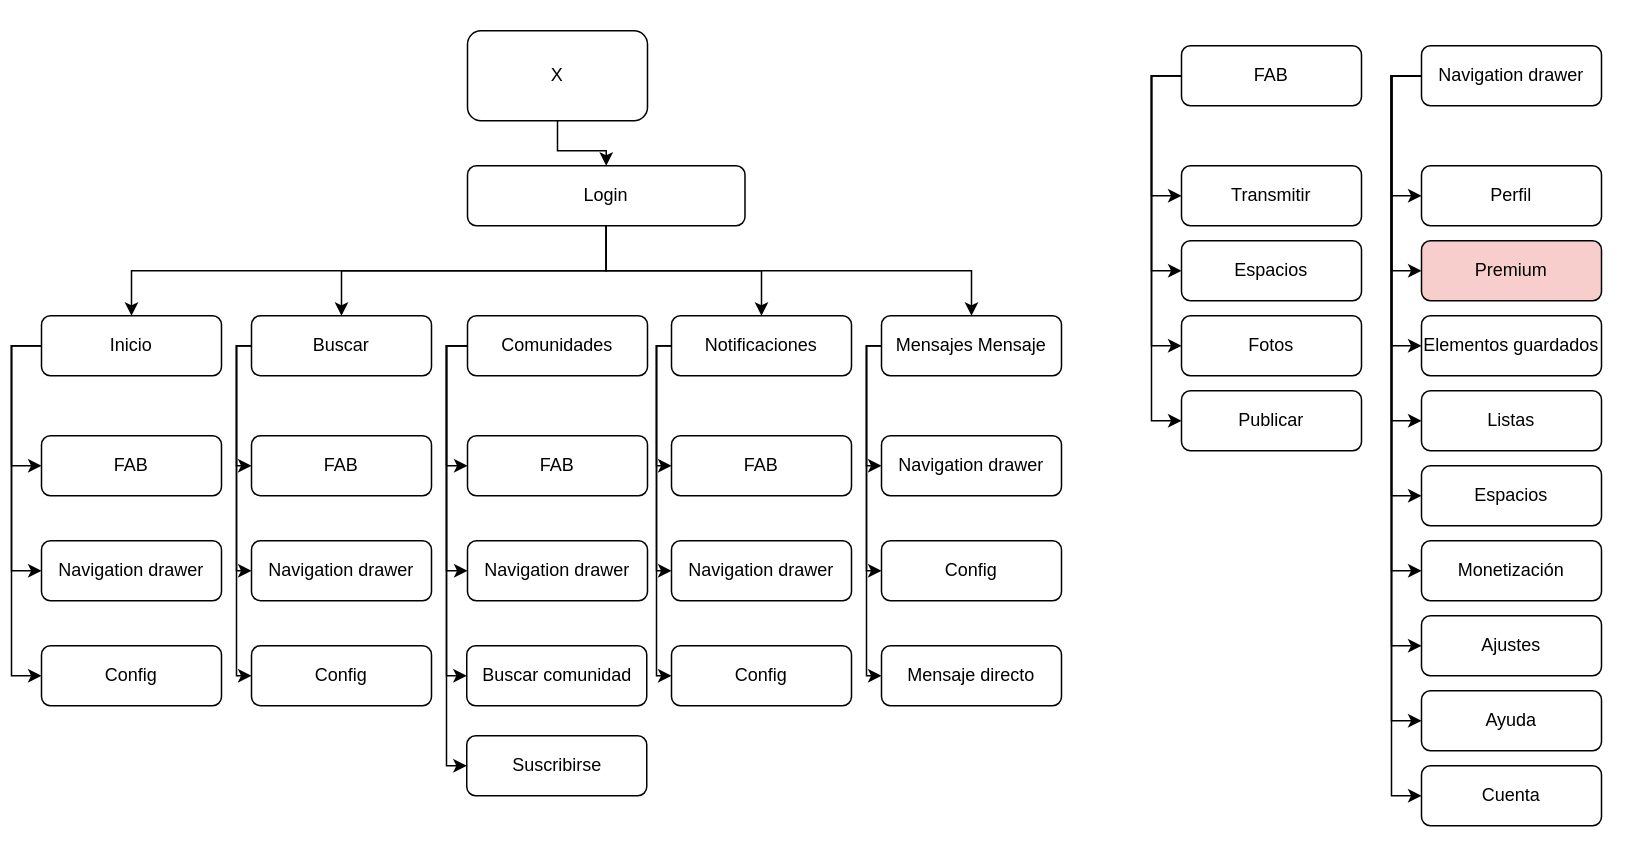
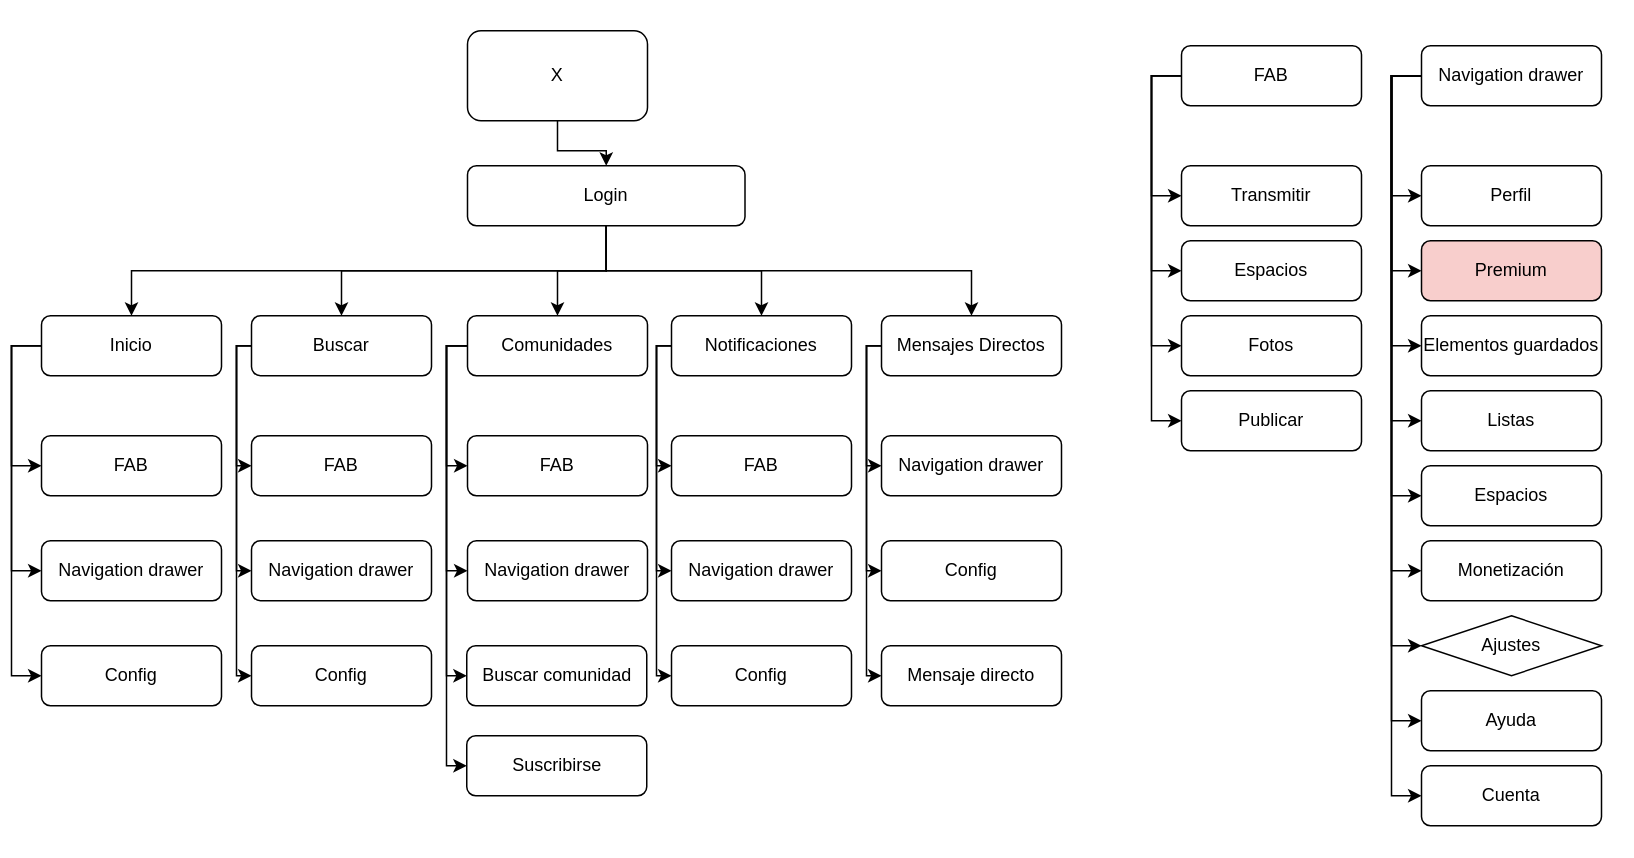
edge "Login" -> "Comunidades": added
node "Mensajes Mensaje": label "Mensajes Mensaje" -> "Mensajes Directos"
node "Ajustes": shape rounded rectangle -> diamond
